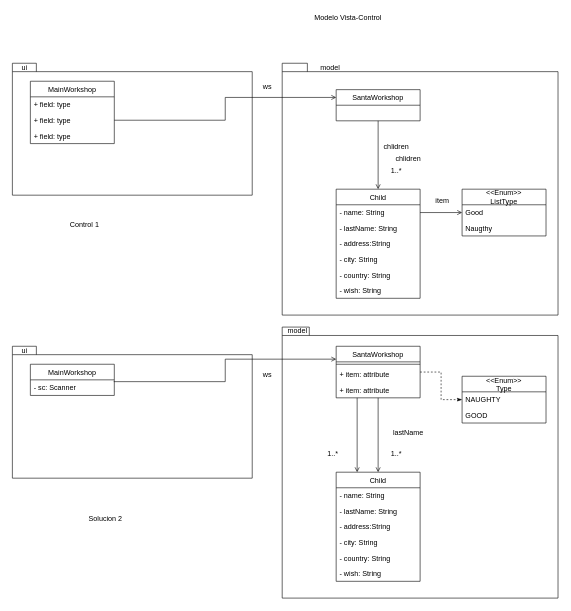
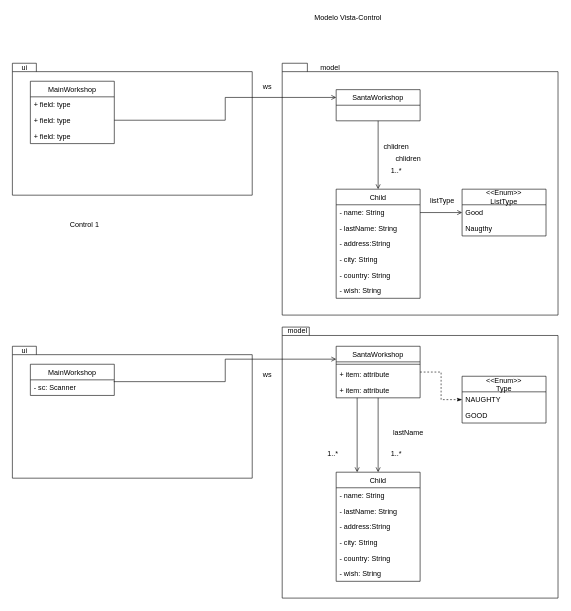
node "item": label "item" -> "listType"
node "Solucion 2": removed
